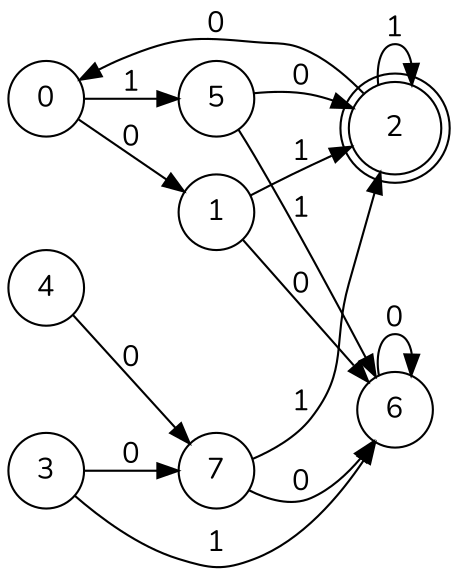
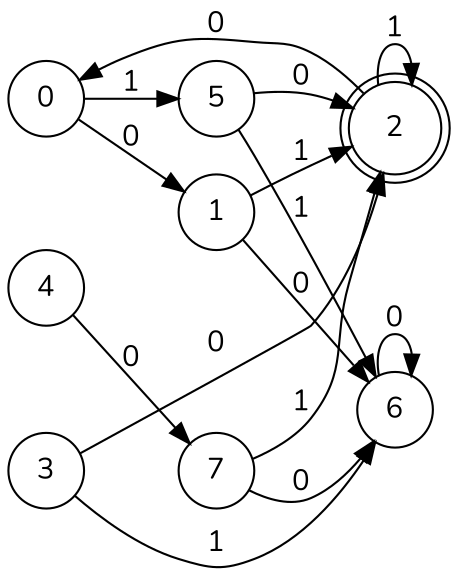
edge "3" -> "7": now "3" -> "2"
